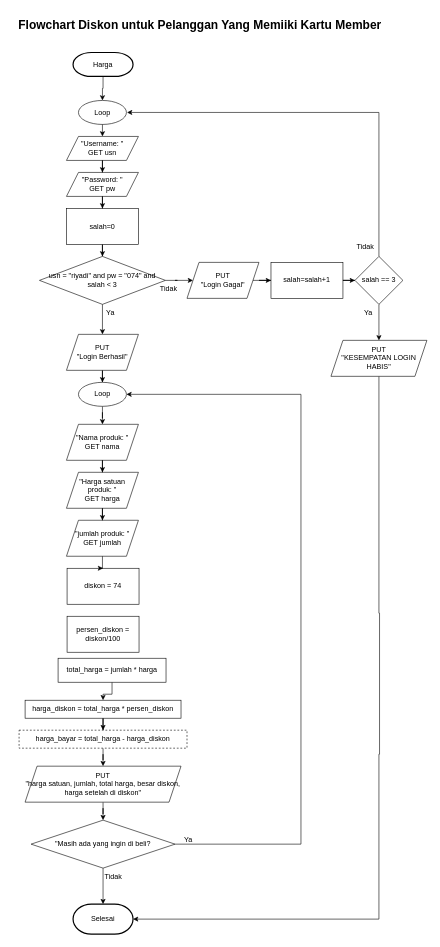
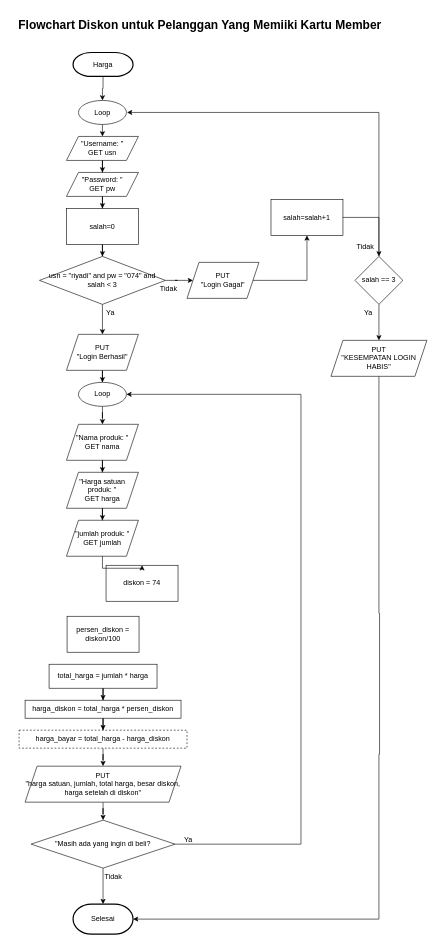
node "salah=salah+1": moved (307, 281) -> (307, 218)
node "diskon = 74": moved (103, 587) -> (142, 584)
node "total_harga = jumlah * harga": moved (112, 671) -> (103, 677)
